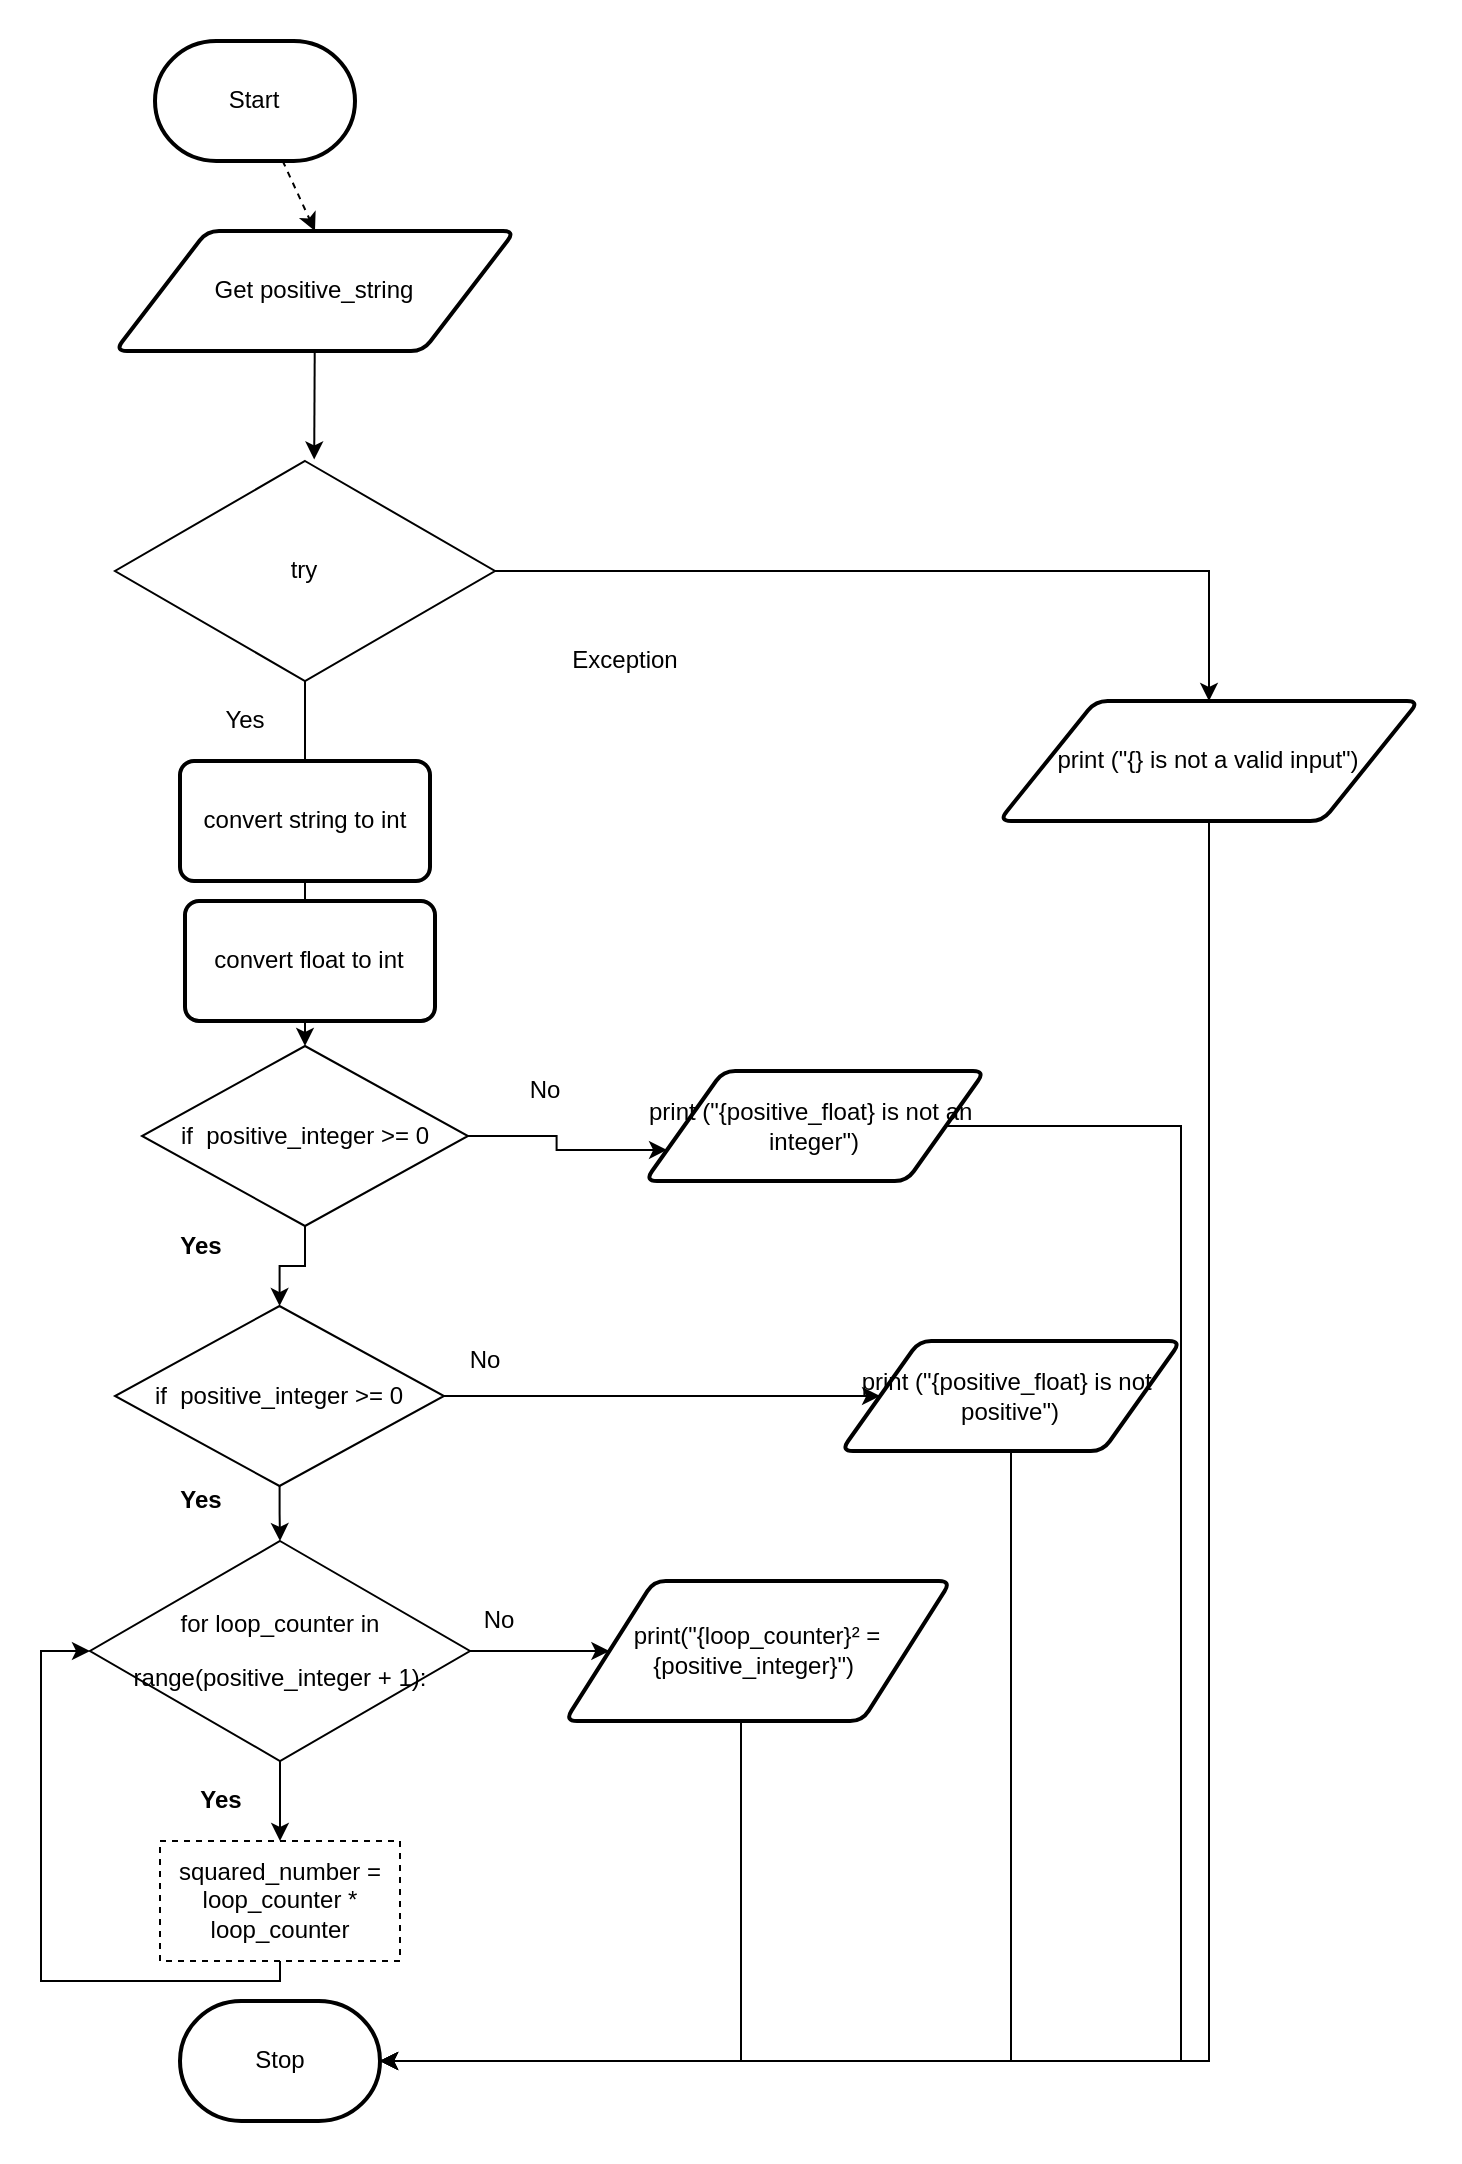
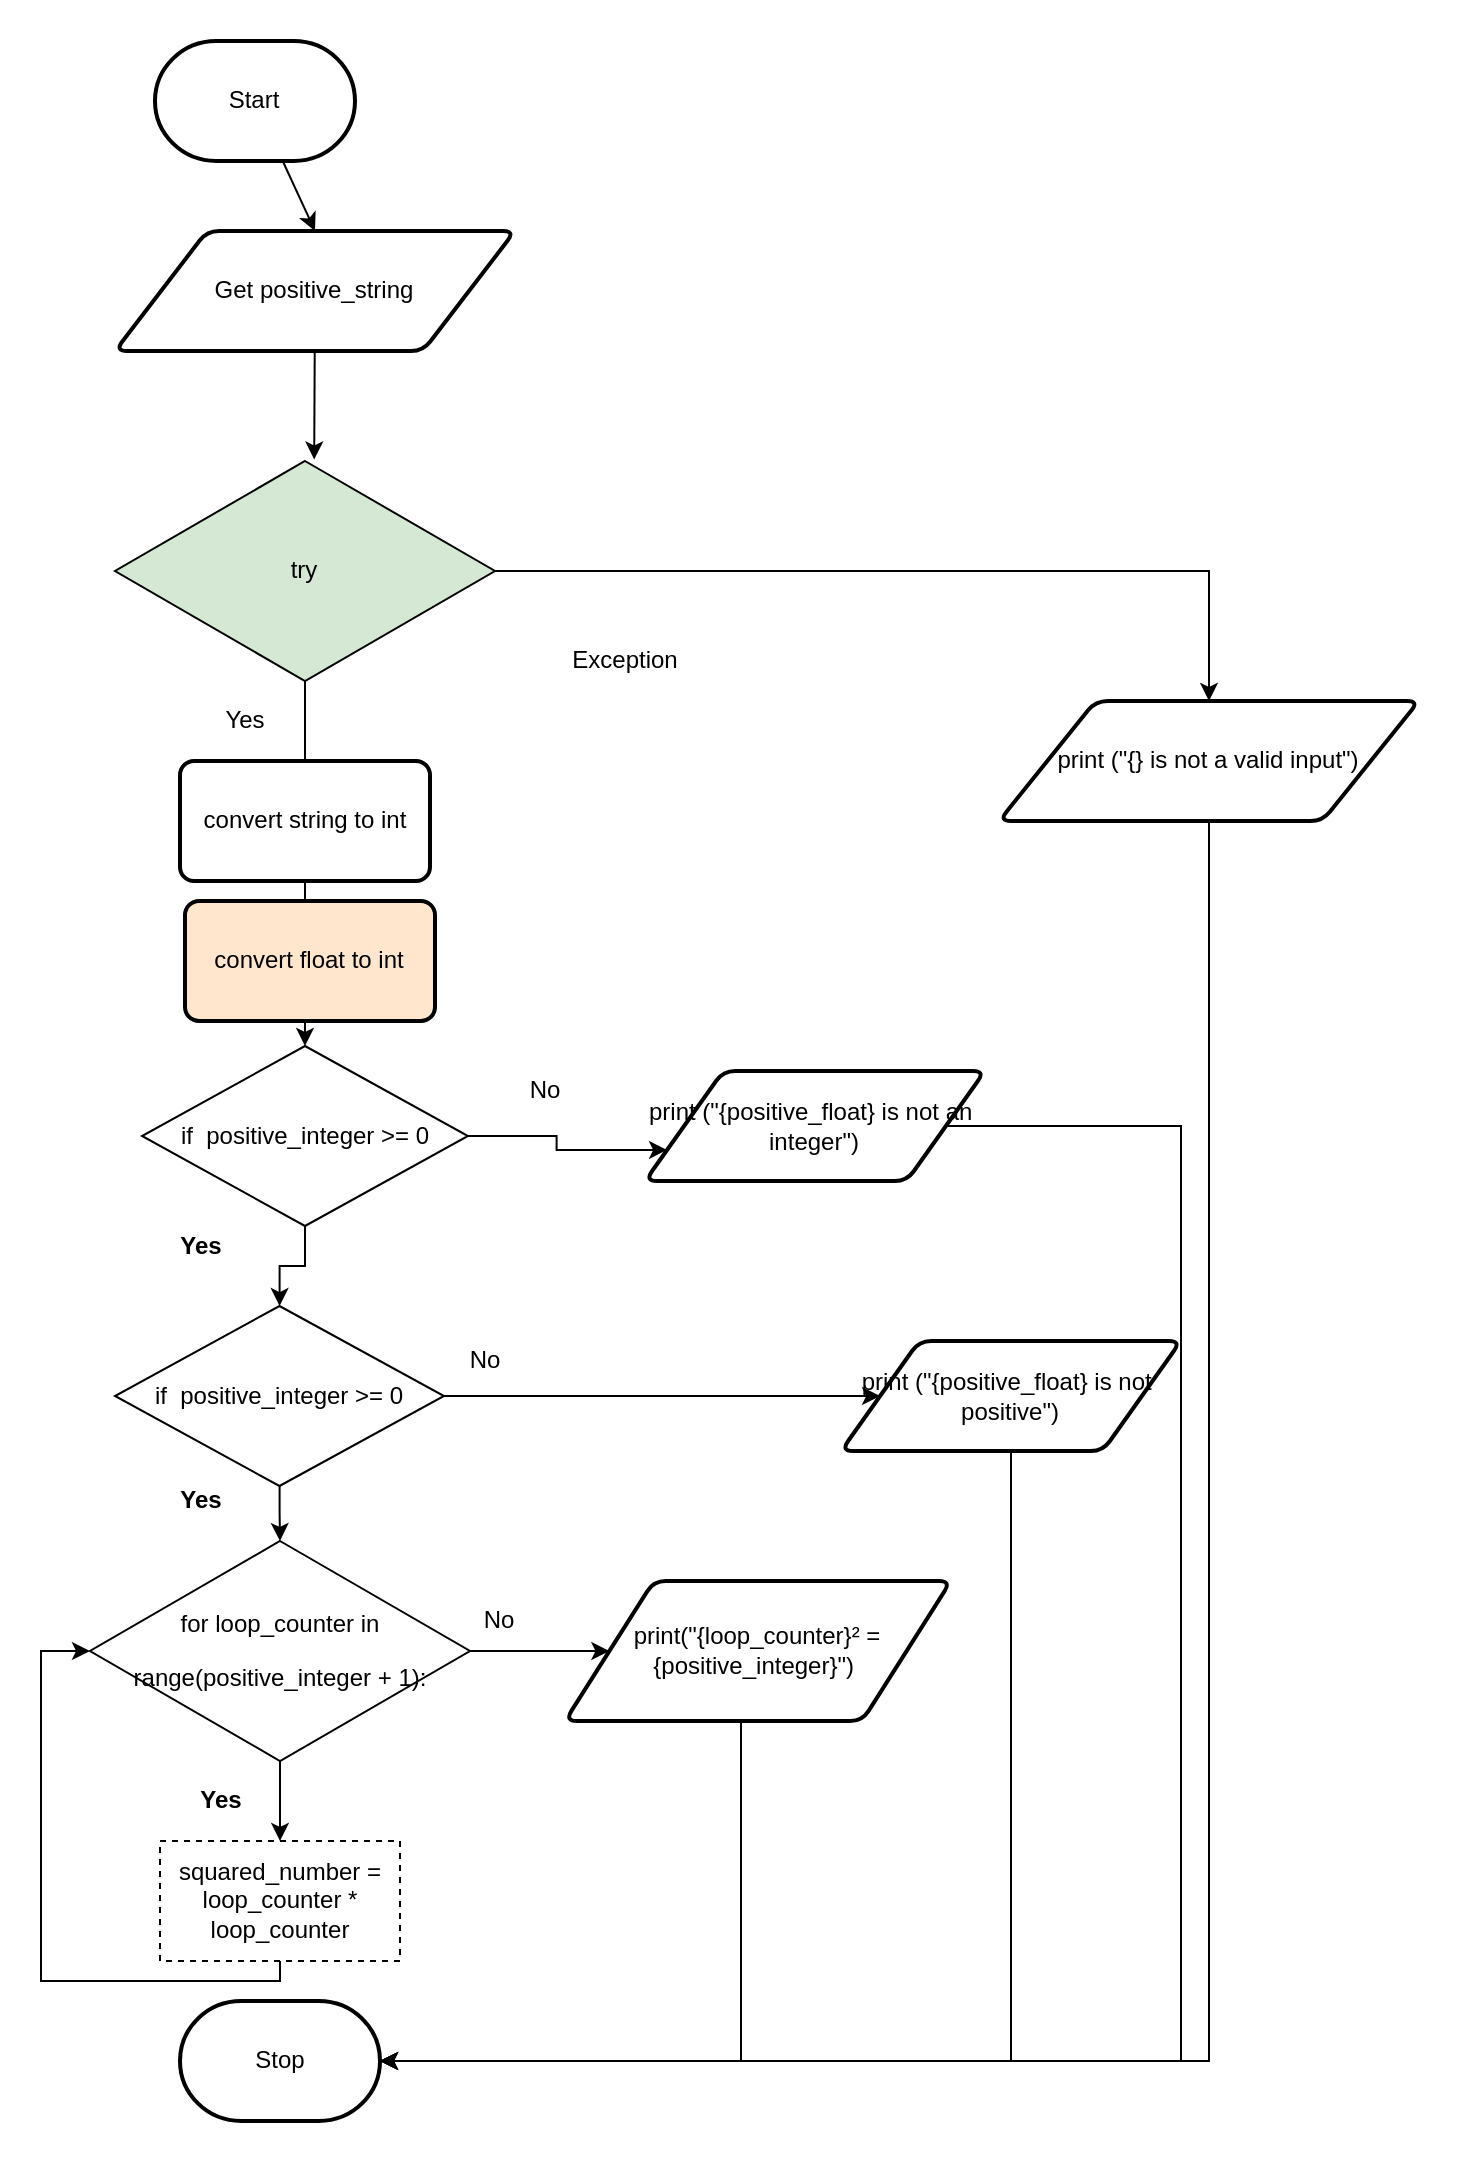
edge "Start" -> "Get positive_string": style dashed -> solid
node "try": fillcolor #ffffff -> #d5e8d4
node "convert float to int": fillcolor #ffffff -> #ffe6cc
